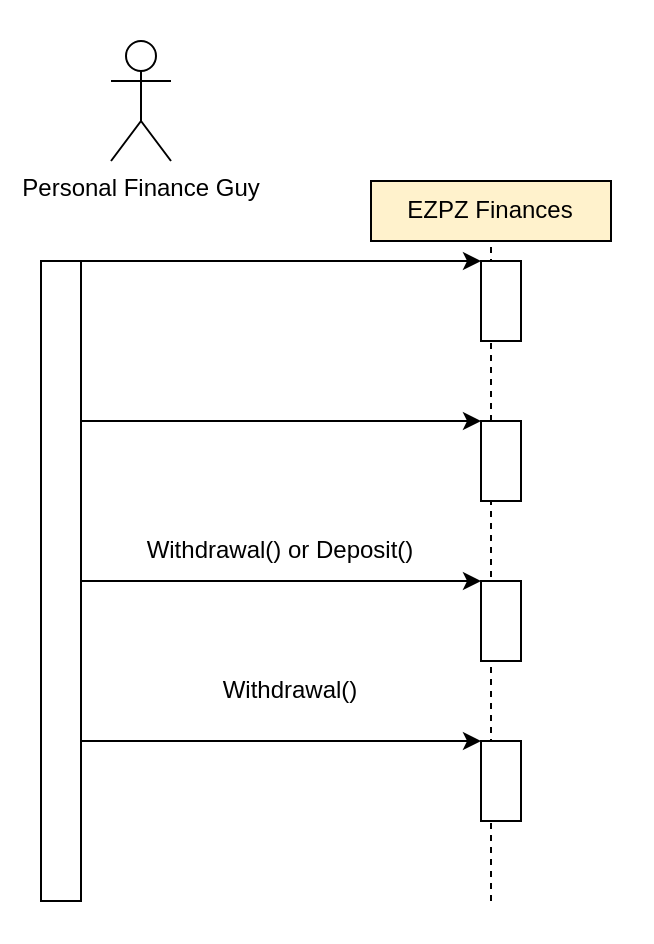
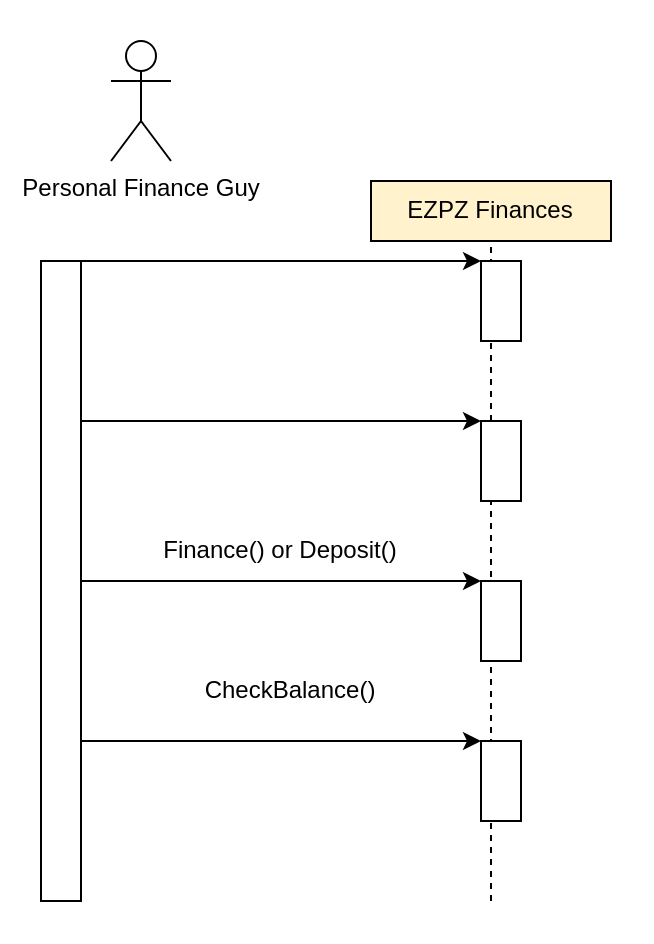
node "Withdrawal() or Deposit()": label "Withdrawal() or Deposit()" -> "Finance() or Deposit()"
node "Withdrawal()": label "Withdrawal()" -> "CheckBalance()"
